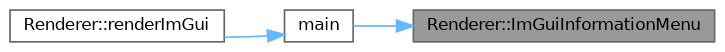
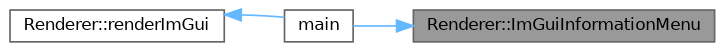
edge "Renderer::renderImGui" -> "main": reversed
